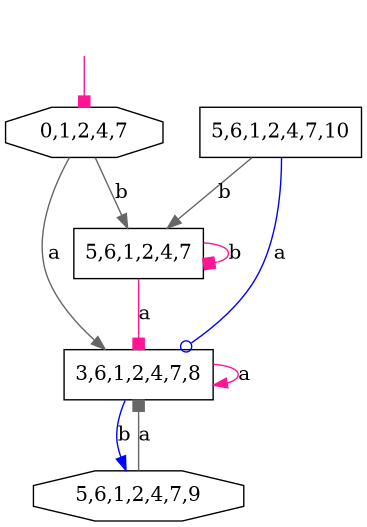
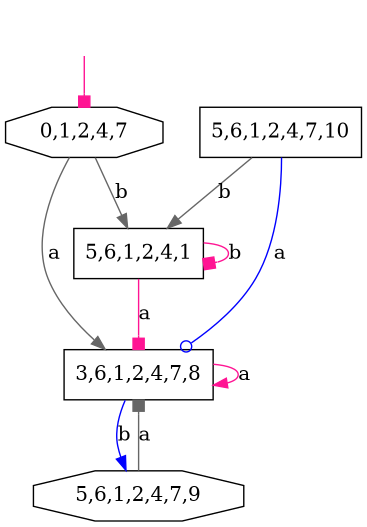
node "5,6,1,2,4,7": label "5,6,1,2,4,7" -> "5,6,1,2,4,1"
